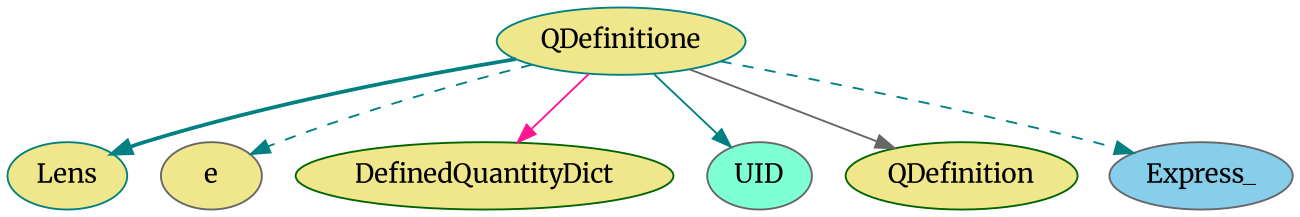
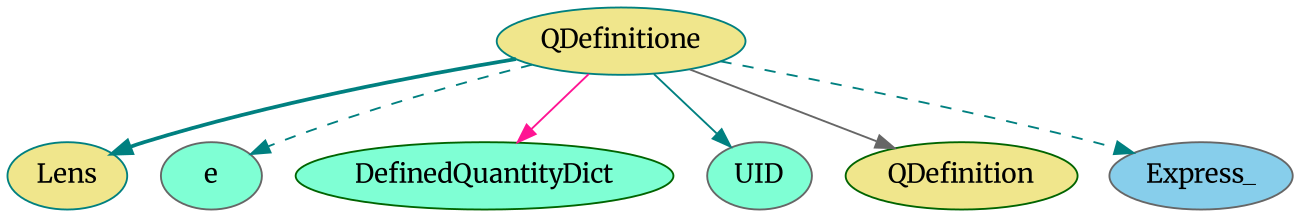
node "e": fillcolor khaki -> aquamarine
node "DefinedQuantityDict": fillcolor khaki -> aquamarine
